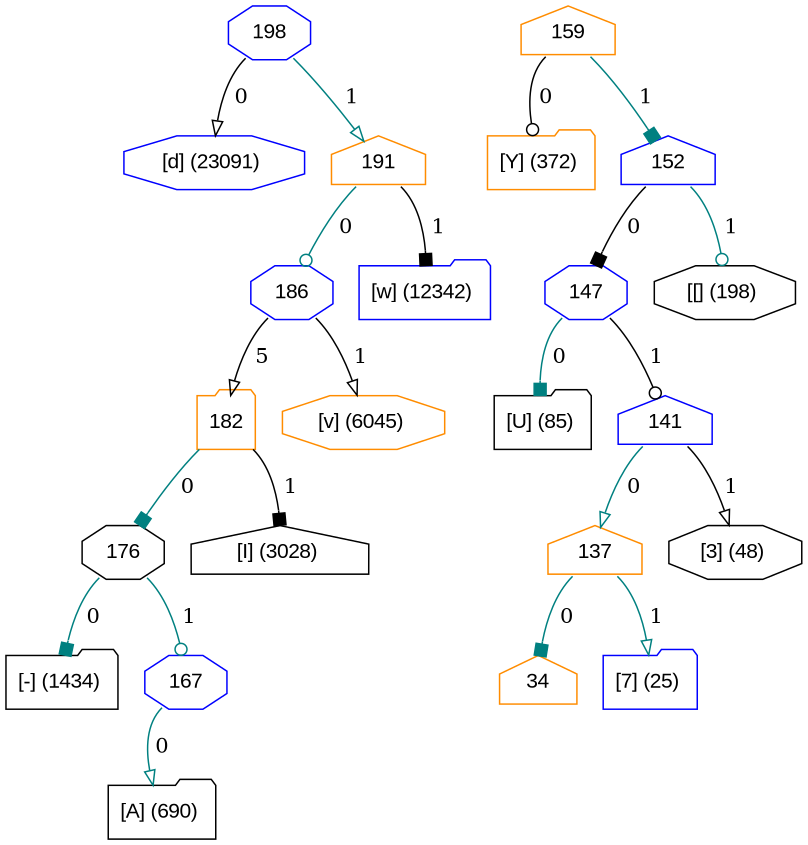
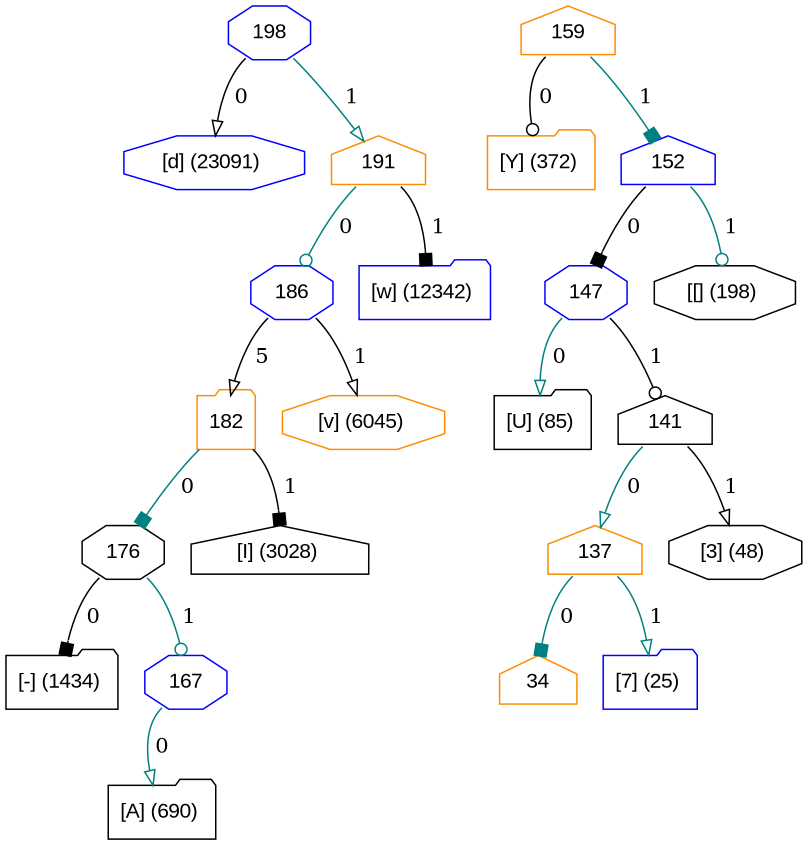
edge "147" -> "[U] (85)": arrowhead box -> onormal
node "141": color blue -> black
edge "176" -> "[-] (1434)": color teal -> black
